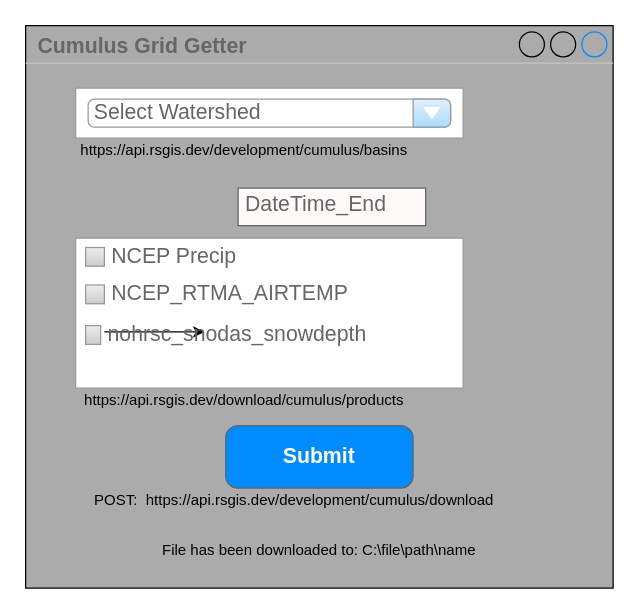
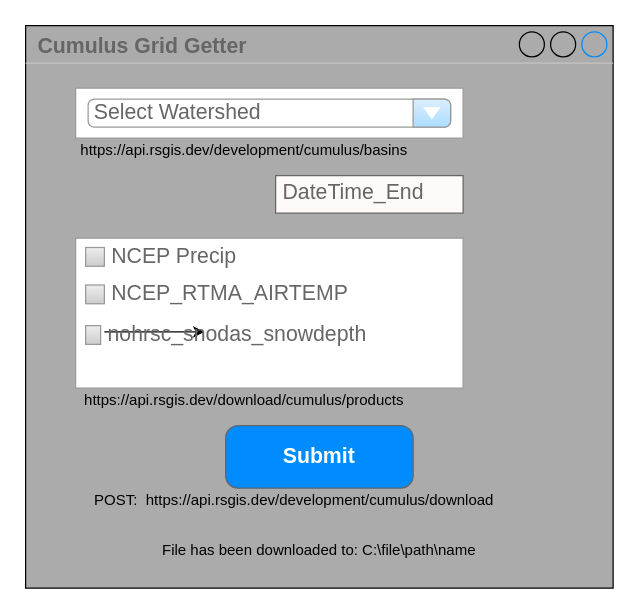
node "DateTime_End": moved (332, 207) -> (369, 194)
